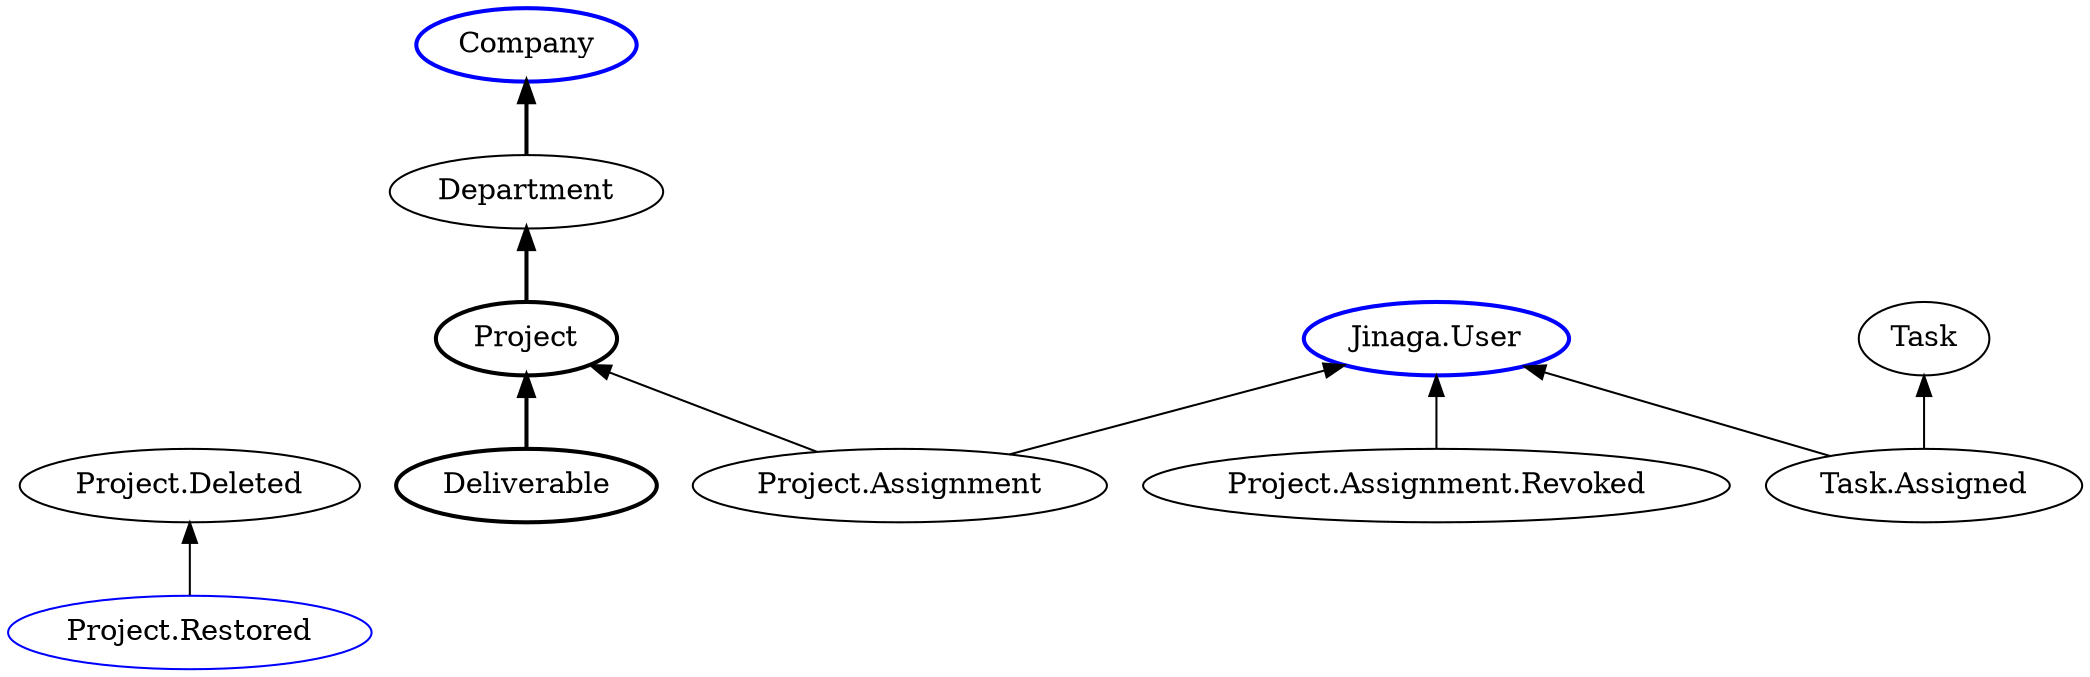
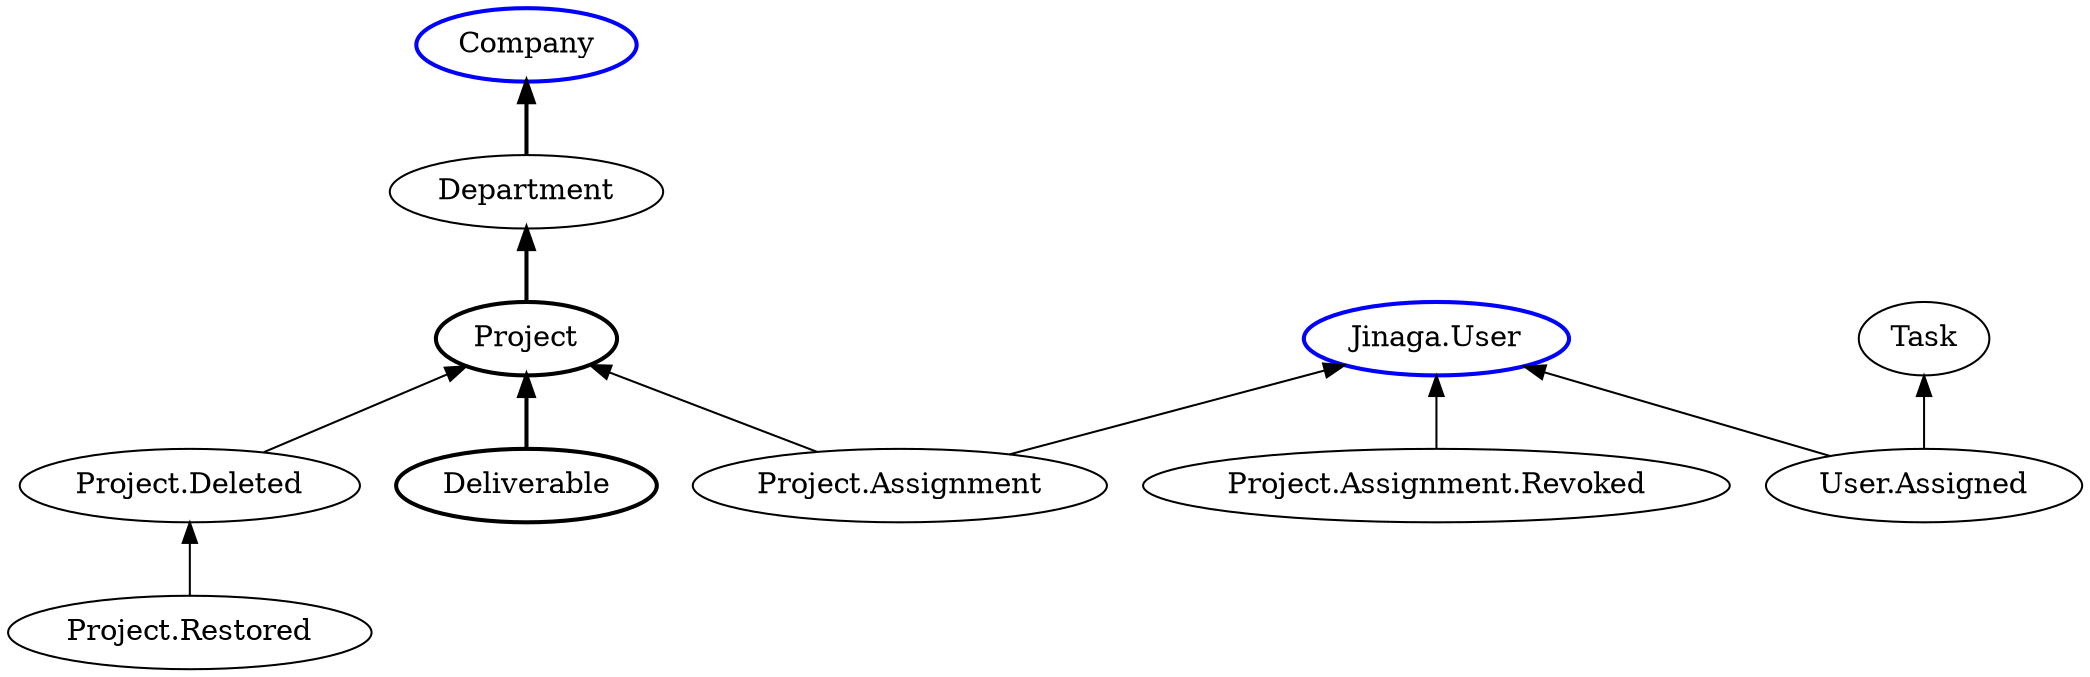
edge "Project.Deleted" -> "Project": added
node "Task.Assigned": label "Task.Assigned" -> "User.Assigned"
node "Project.Restored": color blue -> black
